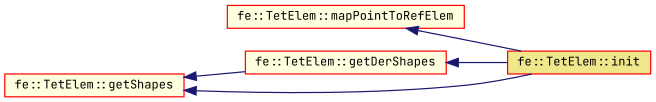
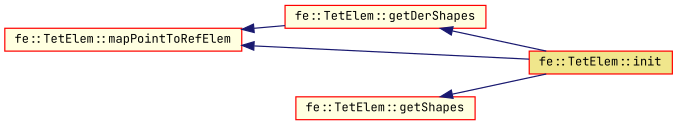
edge "fe::TetElem::getDerShapes" -> "fe::TetElem::getShapes": now "fe::TetElem::getDerShapes" -> "fe::TetElem::mapPointToRefElem"
